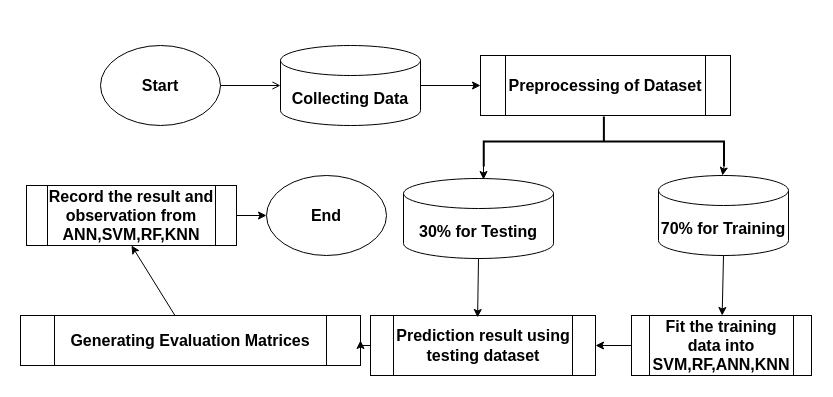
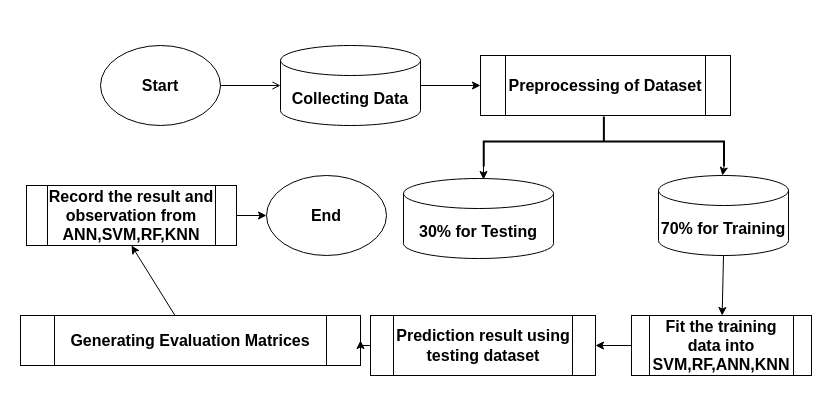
edge "30% for Testing" -> "Prediction result using testing dataset": removed
